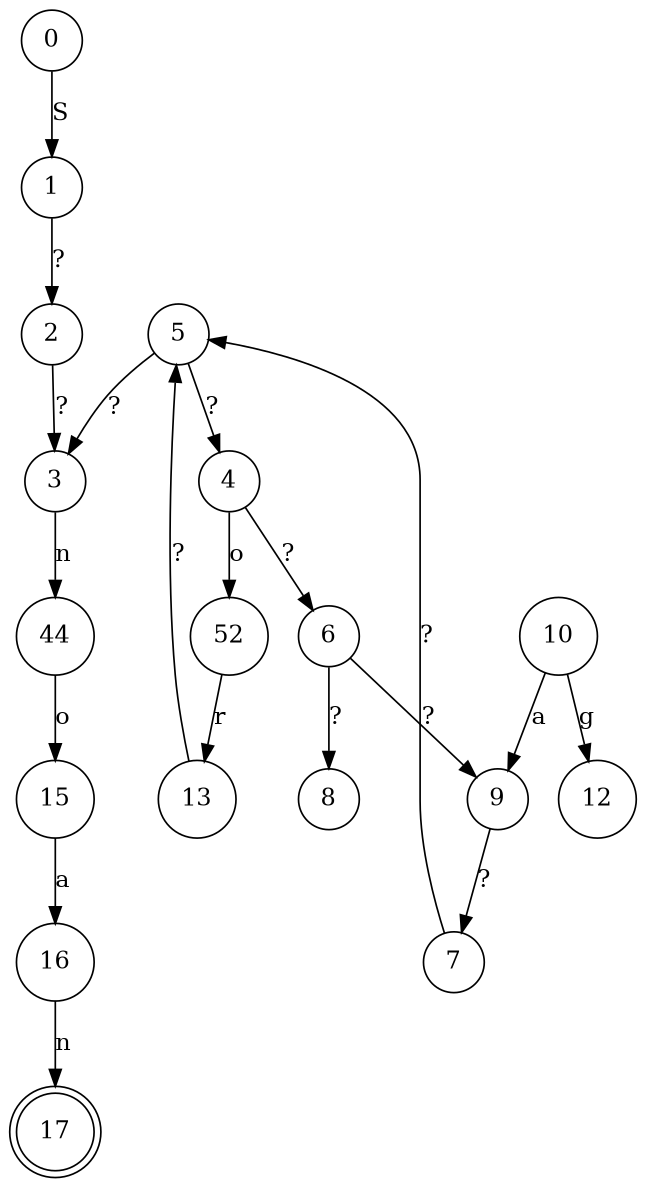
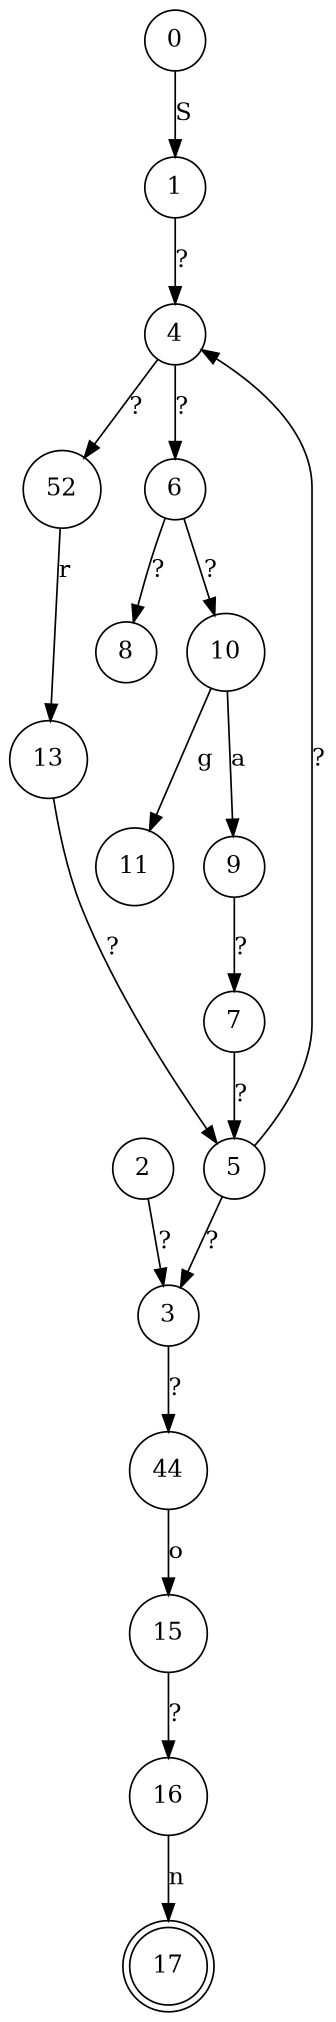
edge "1" -> "2": now "1" -> "4"
edge "3" -> "44": label "n" -> "?"
edge "4" -> "52": label "o" -> "?"
edge "6" -> "9": now "6" -> "10"
node "12": label "12" -> "11"
edge "15" -> "16": label "a" -> "?"
